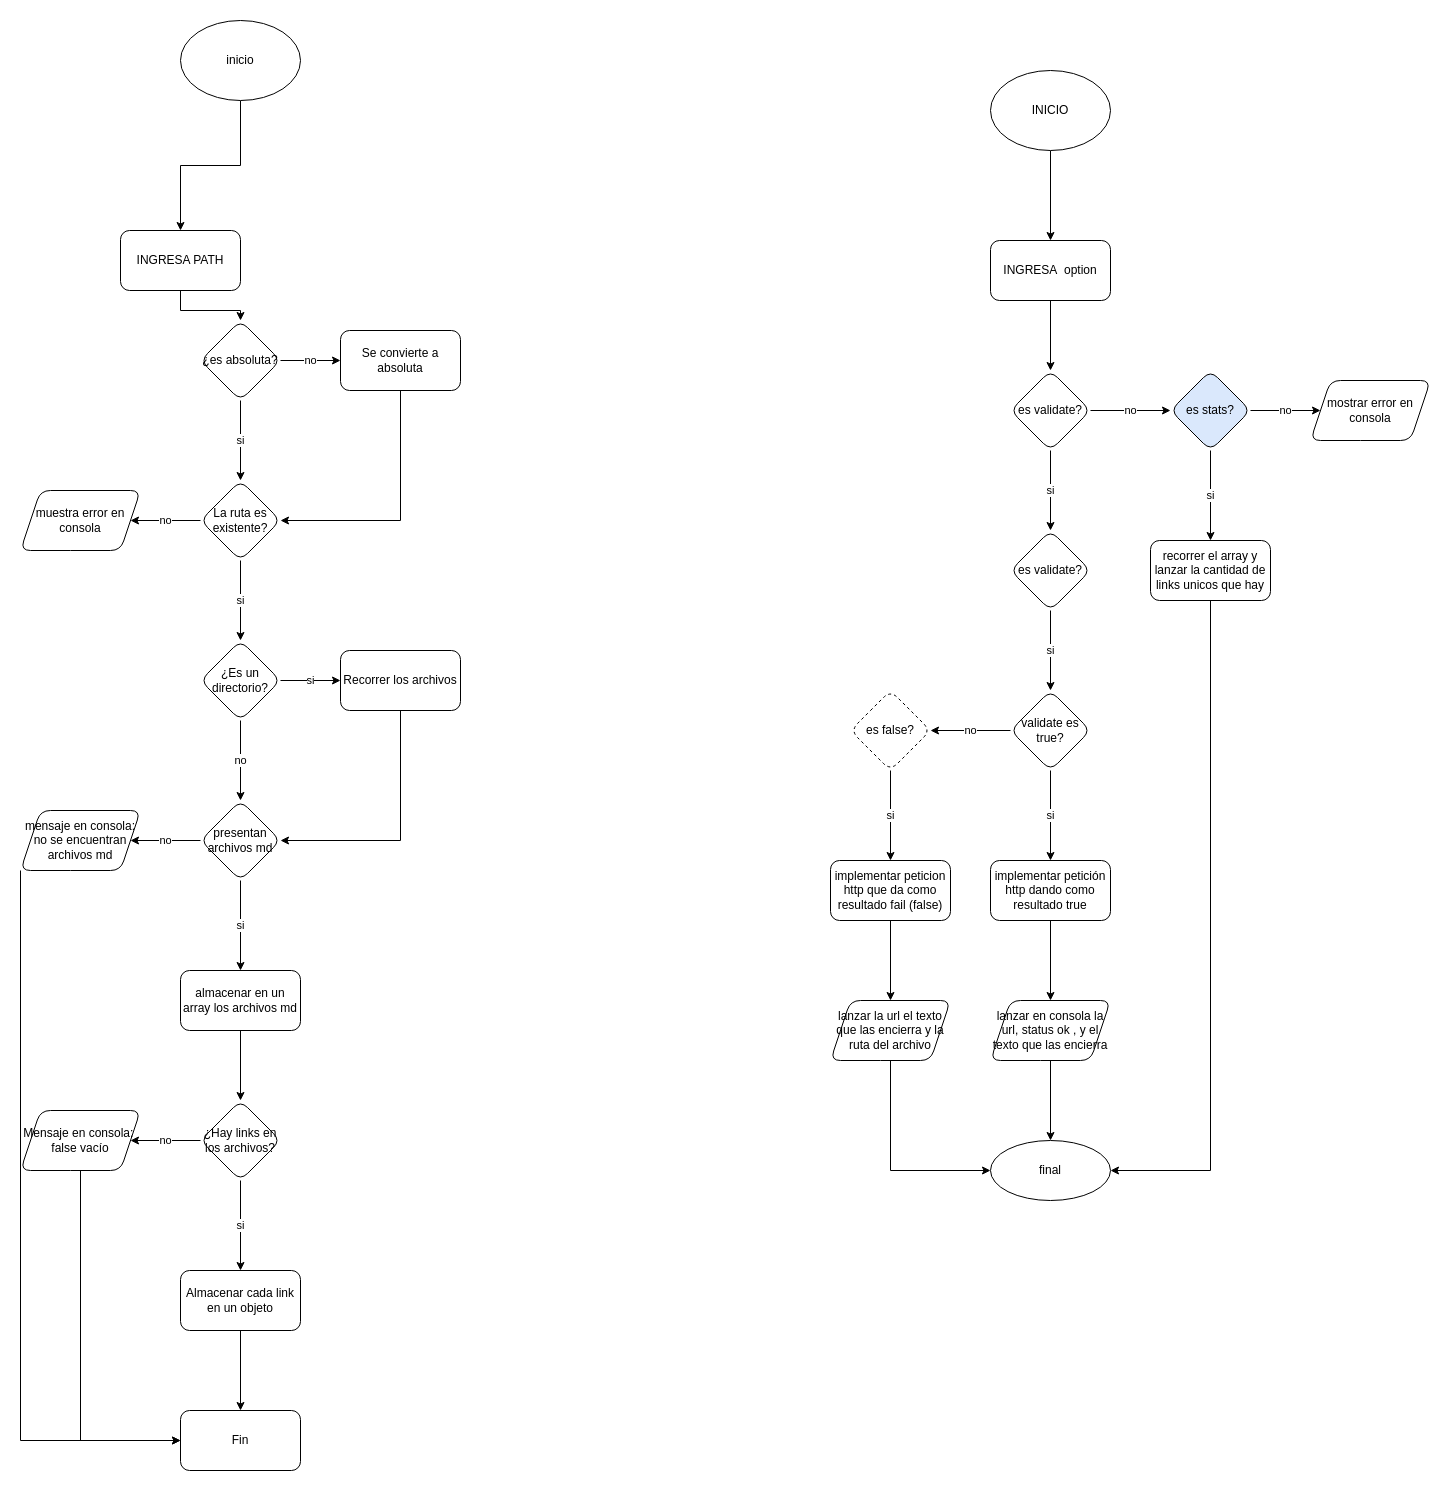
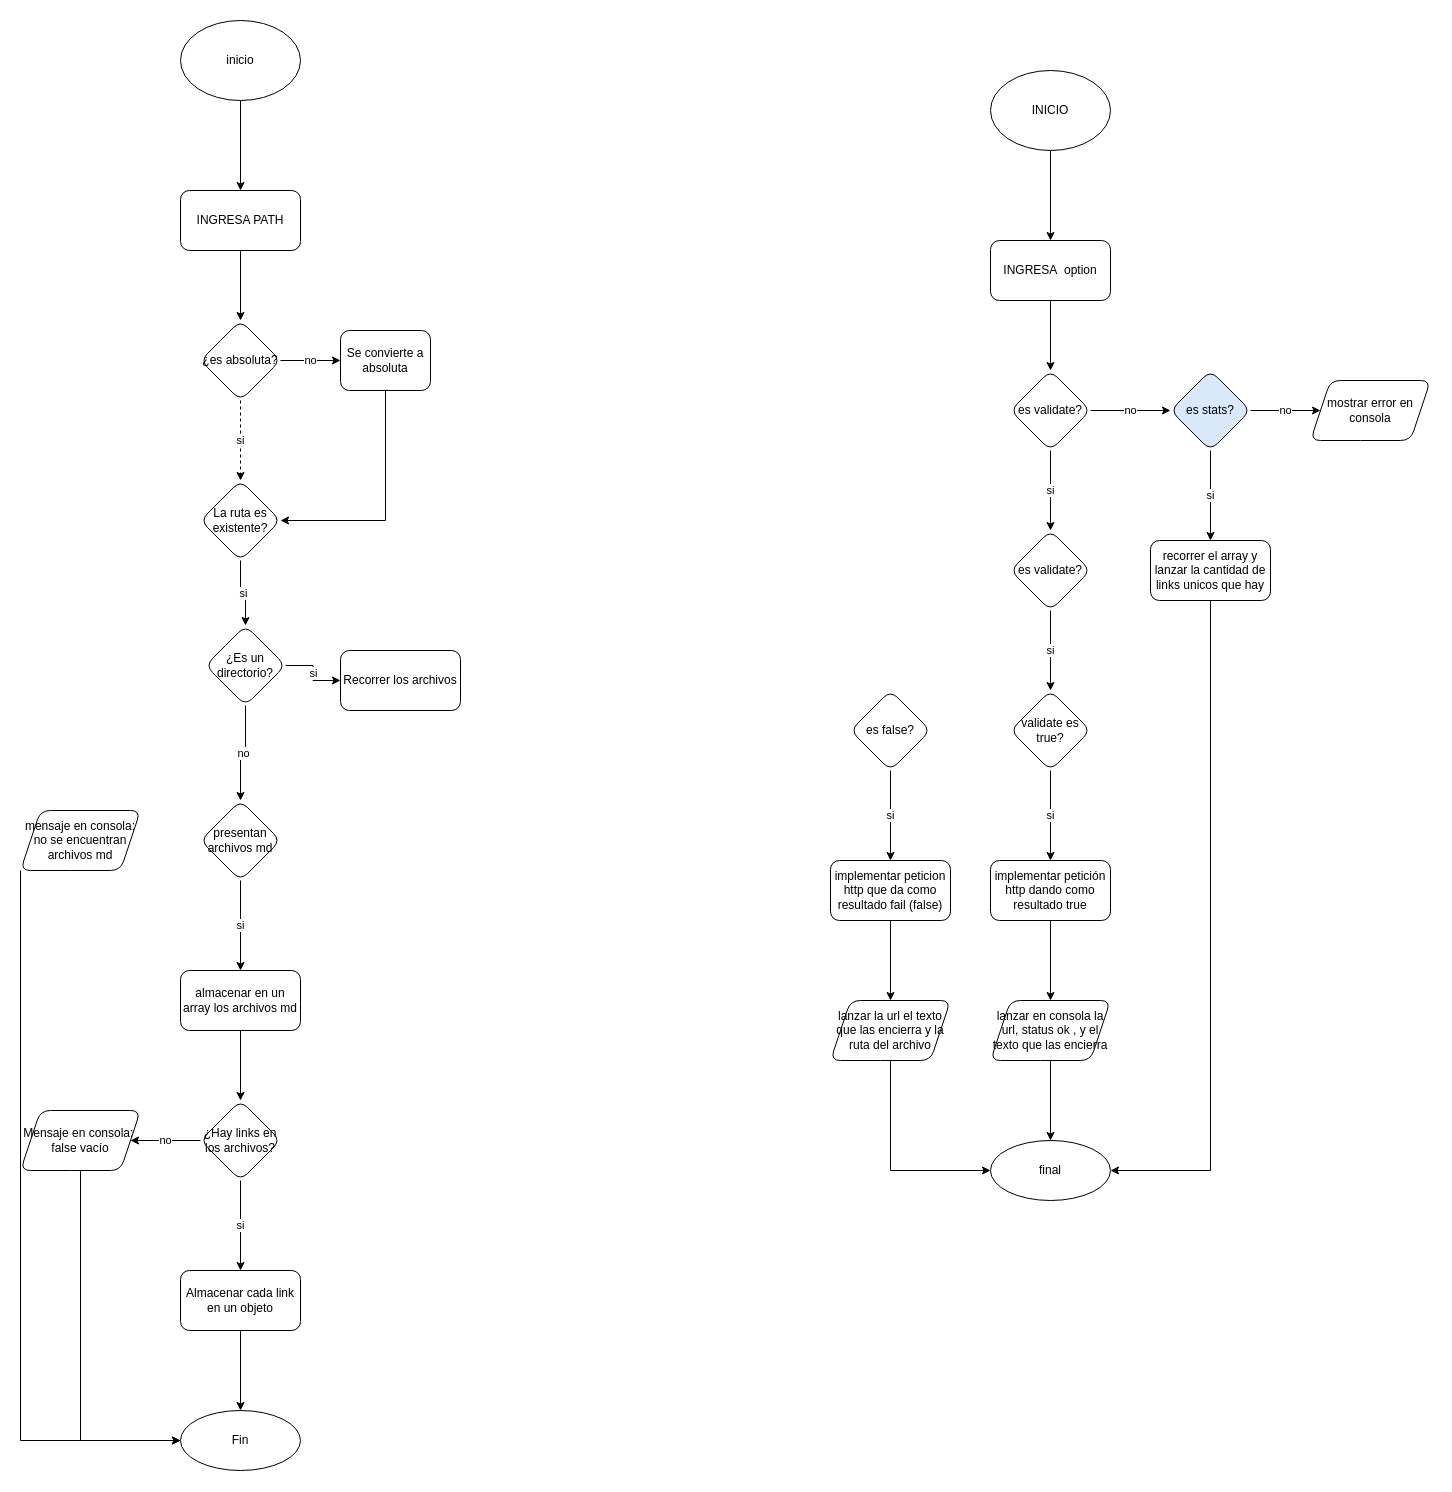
node "INGRESA PATH": moved (181, 261) -> (241, 221)
node "Se convierte a absoluta": size 120x60 -> 90x60
edge "¿es absoluta?" -> "La ruta es existente?": style solid -> dashed
node "muestra error en consola": removed
edge "La ruta es existente?" -> "muestra error en consola": removed, label "no"
node "¿Es un directorio?": moved (241, 681) -> (246, 666)
node "es false?": style dashed -> solid
edge "validate es true?" -> "es false?": removed, label "no"
edge "Recorrer los archivos" -> "presentan archivos md": removed
edge "presentan archivos md" -> "mensaje en consola: no se encuentran archivos md": removed, label "no"
node "Fin": shape rounded rectangle -> ellipse
